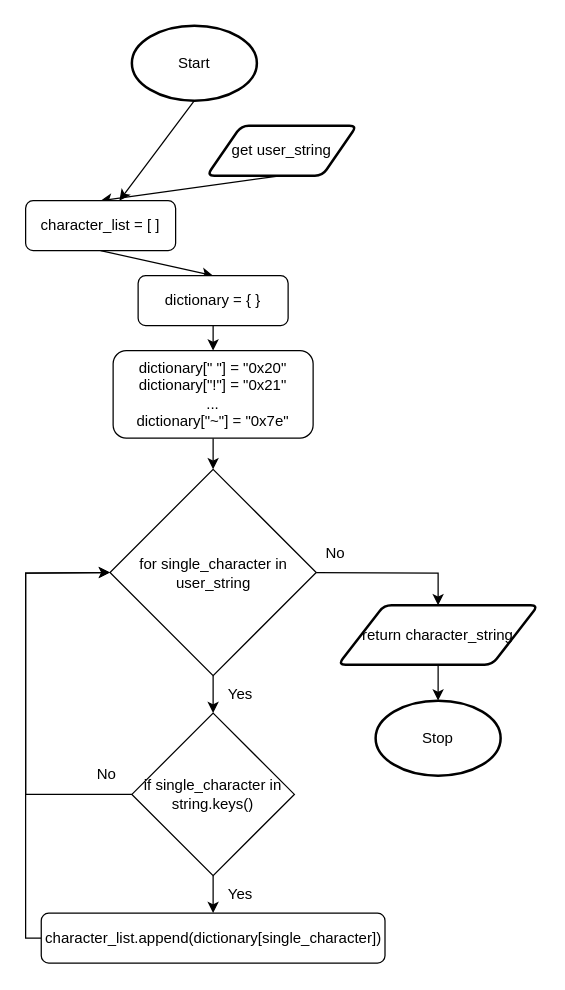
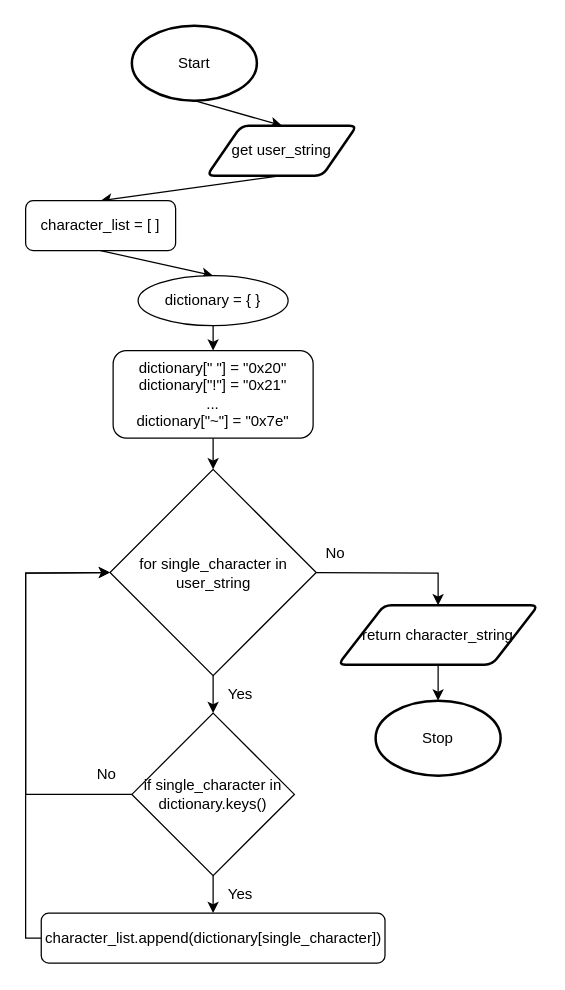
edge "Start" -> "character_list = [ ]": now "Start" -> "get user_string"
node "dictionary = { }": shape rounded rectangle -> ellipse
node "if single_character in string.keys()": label "if single_character in string.keys()" -> "if single_character in dictionary.keys()"
